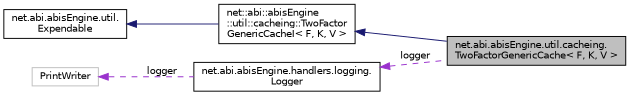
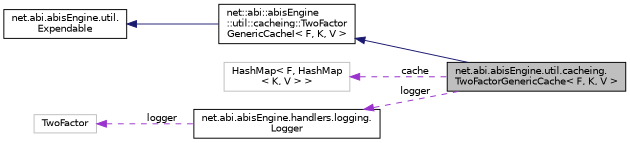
node "PrintWriter": label "PrintWriter" -> "TwoFactor"
node "HashMap< F, HashMap < K, V > >": added
